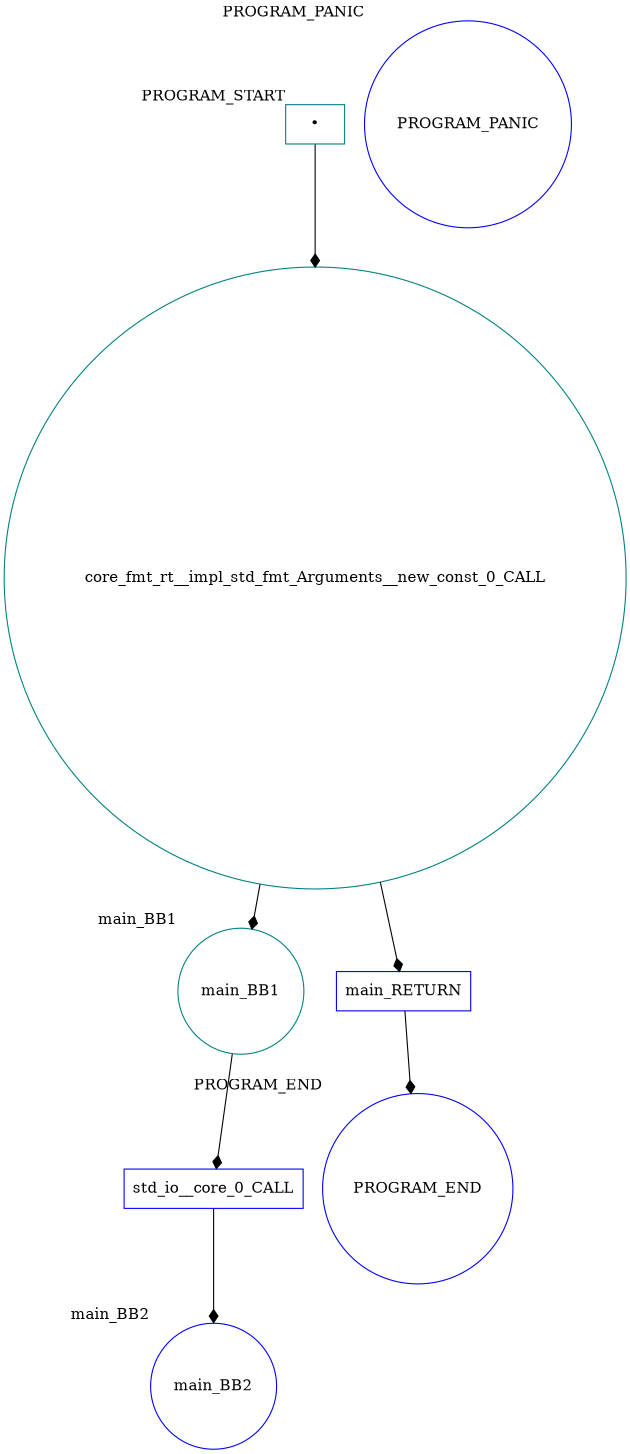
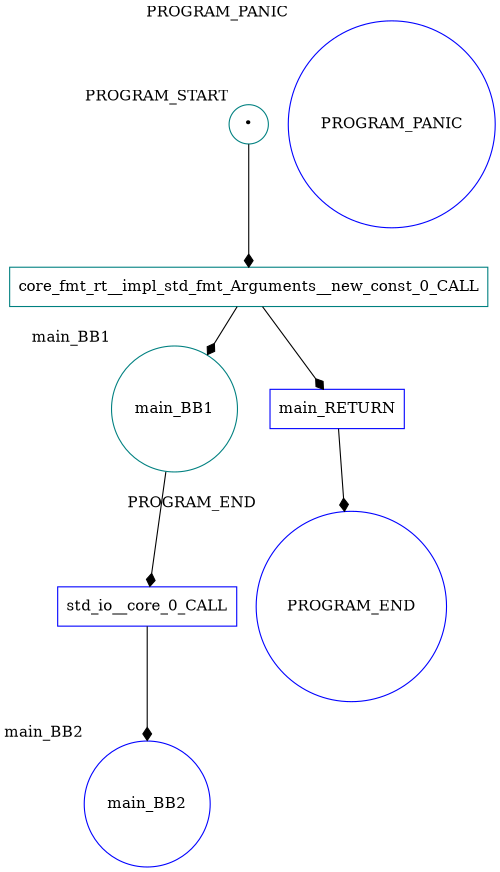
node "• PROGRAM_START": shape box -> circle
node "core_fmt_rt__impl_std_fmt_Arguments__new_const_0_CALL": shape circle -> box
